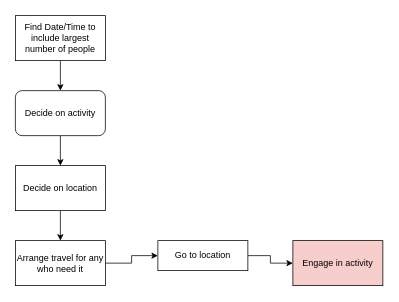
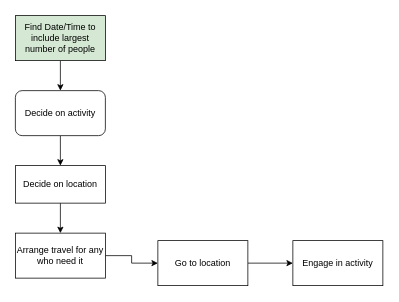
node "Find Date/Time to include largest number of people": fillcolor #ffffff -> #d5e8d4
node "Decide on location": size 90x45 -> 90x38
node "Go to location": size 90x30 -> 90x45
node "Arrange travel for any who need it": moved (60, 263) -> (60, 255)
node "Engage in activity": fillcolor #f8cecc -> #ffffff
